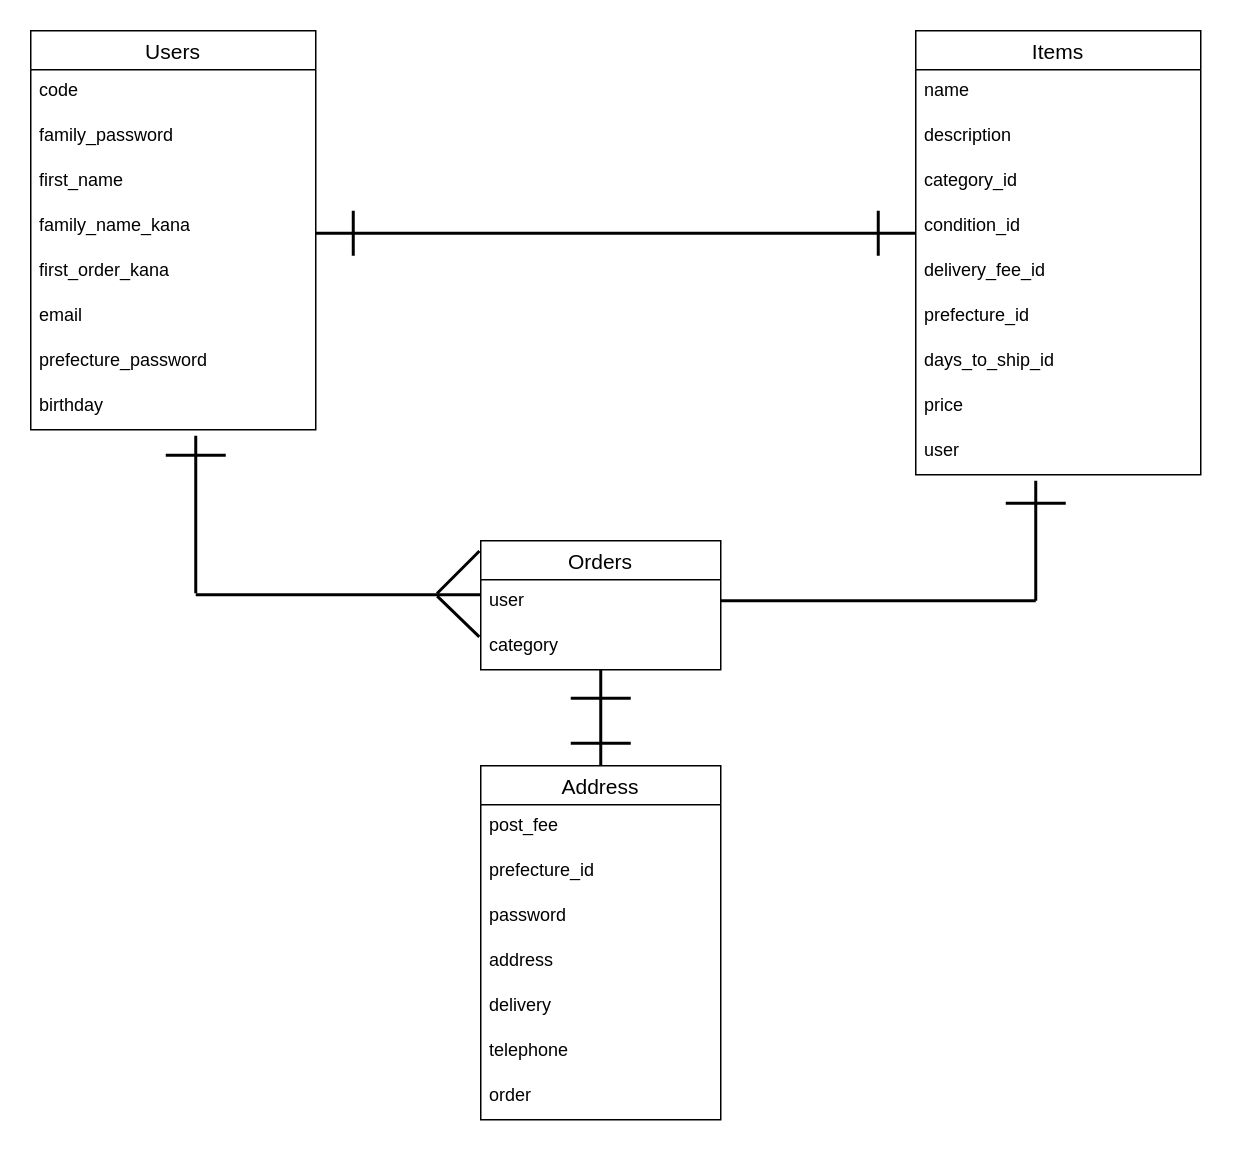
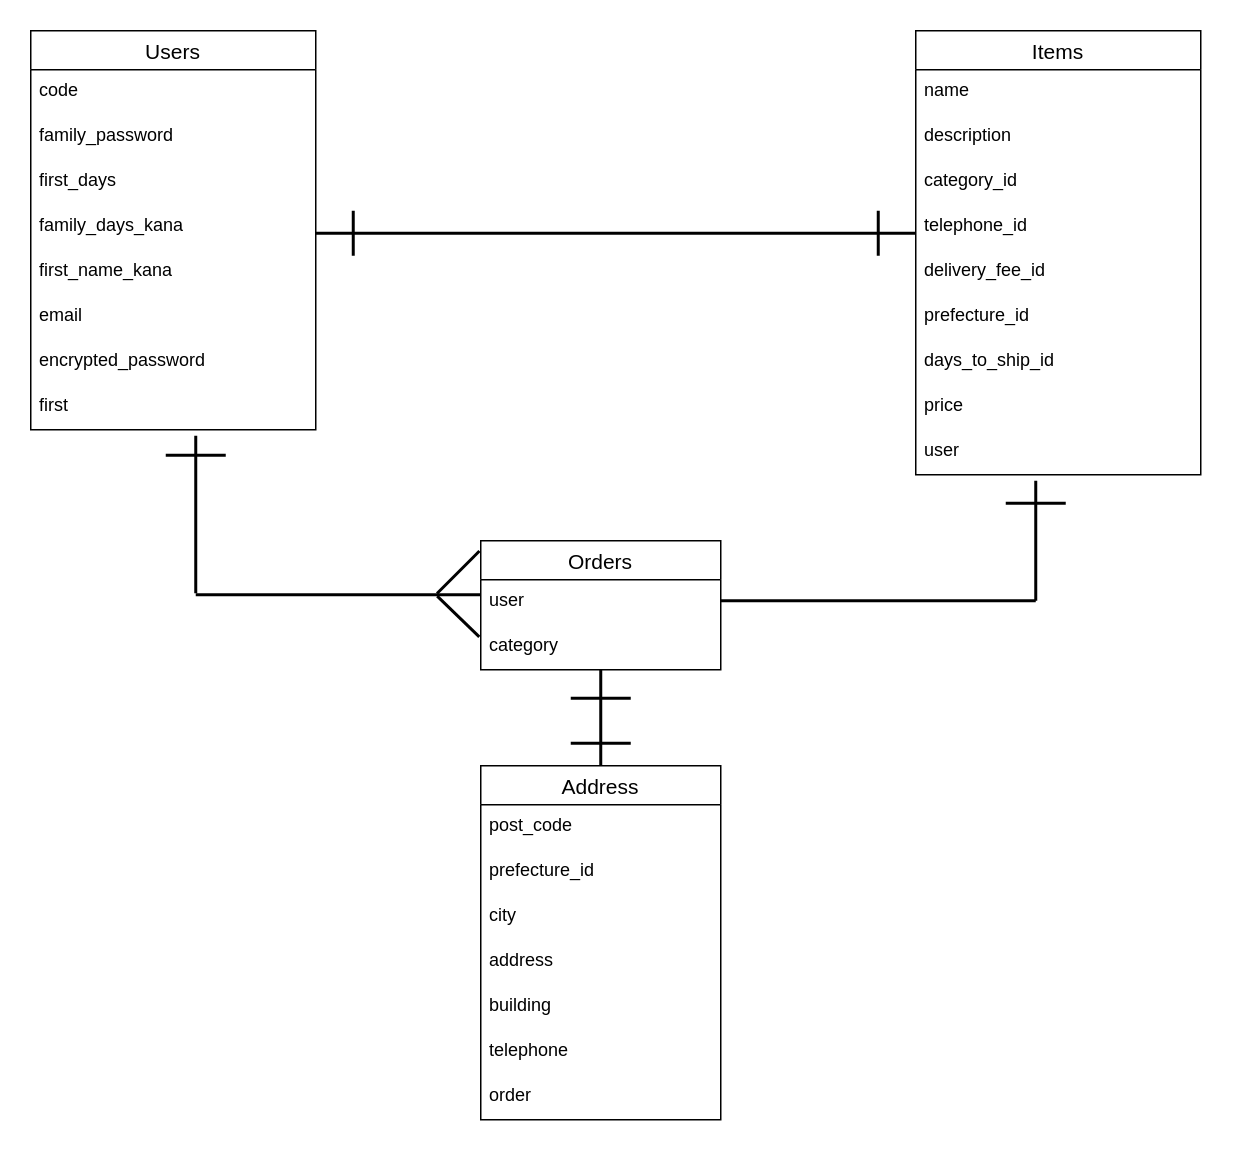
node "first_name": label "first_name" -> "first_days"
node "family_name_kana": label "family_name_kana" -> "family_days_kana"
node "condition_id": label "condition_id" -> "telephone_id"
node "first_order_kana": label "first_order_kana" -> "first_name_kana"
node "prefecture_password": label "prefecture_password" -> "encrypted_password"
node "birthday": label "birthday" -> "first"
node "post_fee": label "post_fee" -> "post_code"
node "password": label "password" -> "city"
node "delivery": label "delivery" -> "building"
